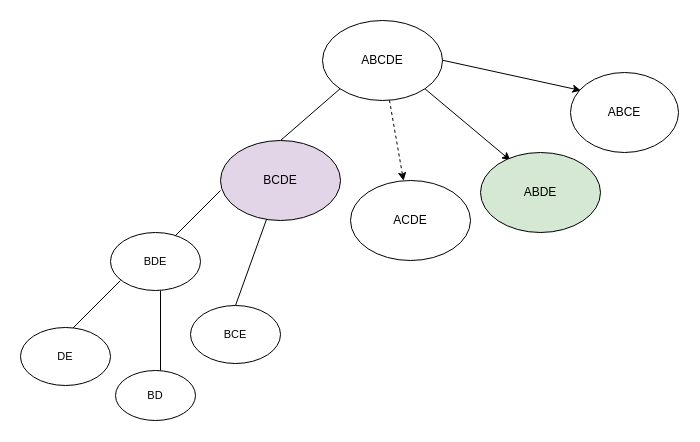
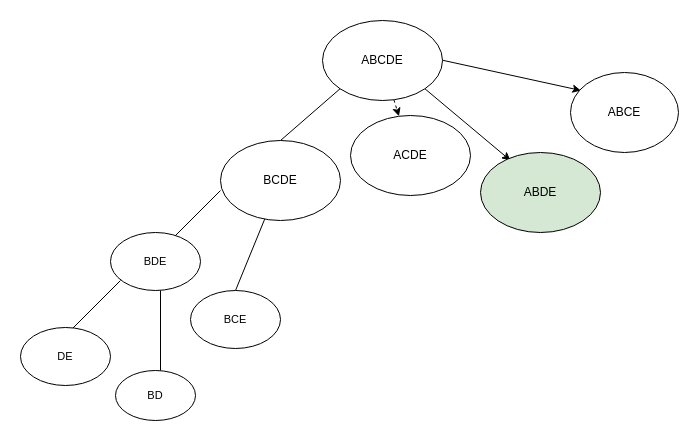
node "BCDE": fillcolor #e1d5e7 -> #ffffff
node "ACDE": moved (411, 221) -> (411, 156)
node "BCE": moved (236, 335) -> (236, 320)
